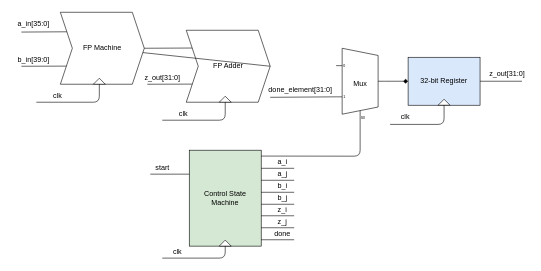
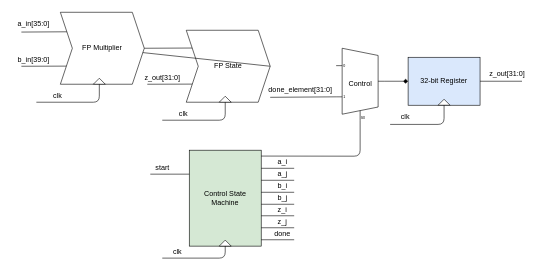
node "FP Machine": label "FP Machine" -> "FP Multiplier"
node "FP Adder": label "FP Adder" -> "FP State"
node "Mux": label "Mux" -> "Control"
